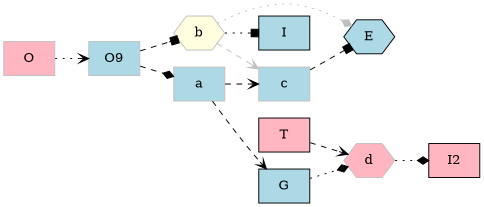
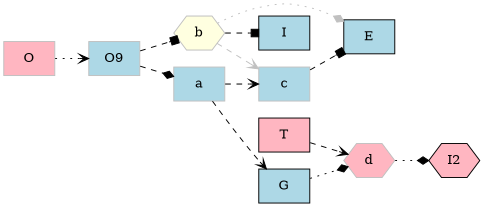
edge "b" -> "I": style dotted -> dashed
node "E": shape hexagon -> box
node "I2": shape box -> hexagon
